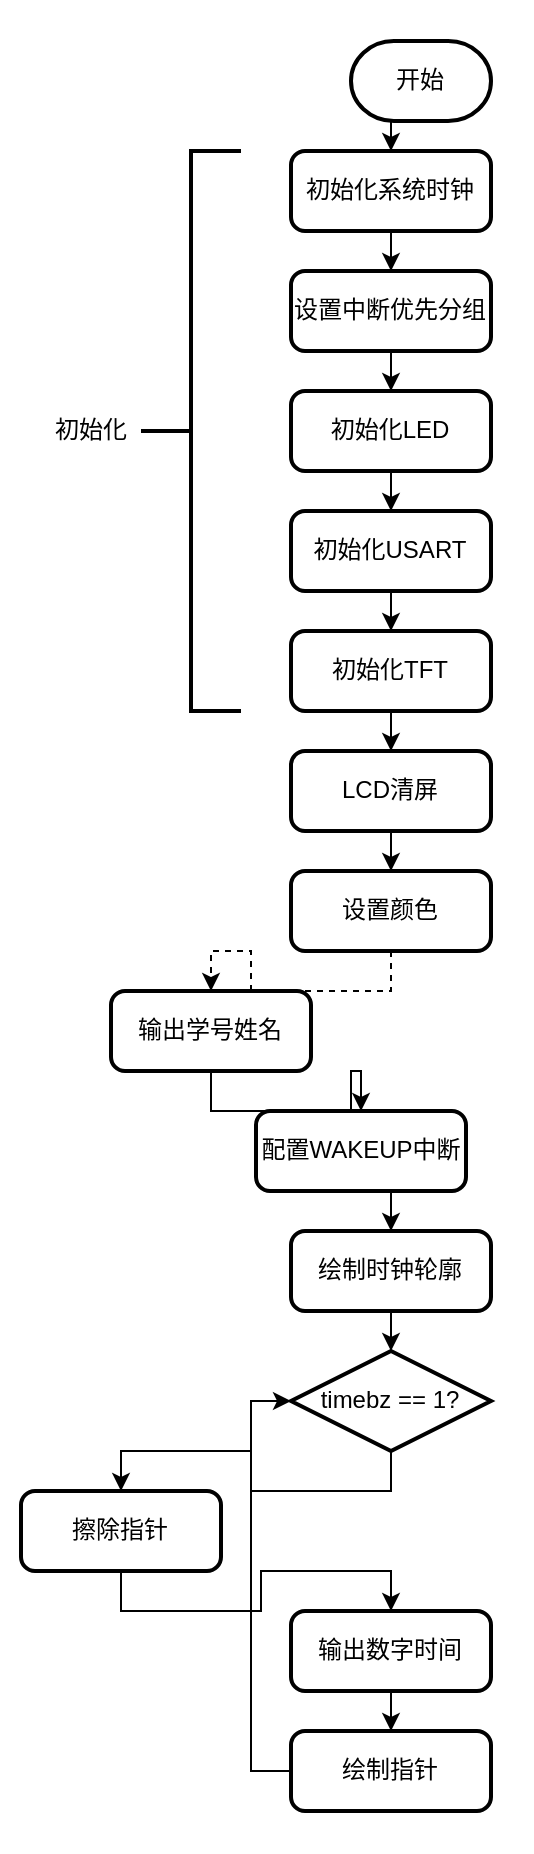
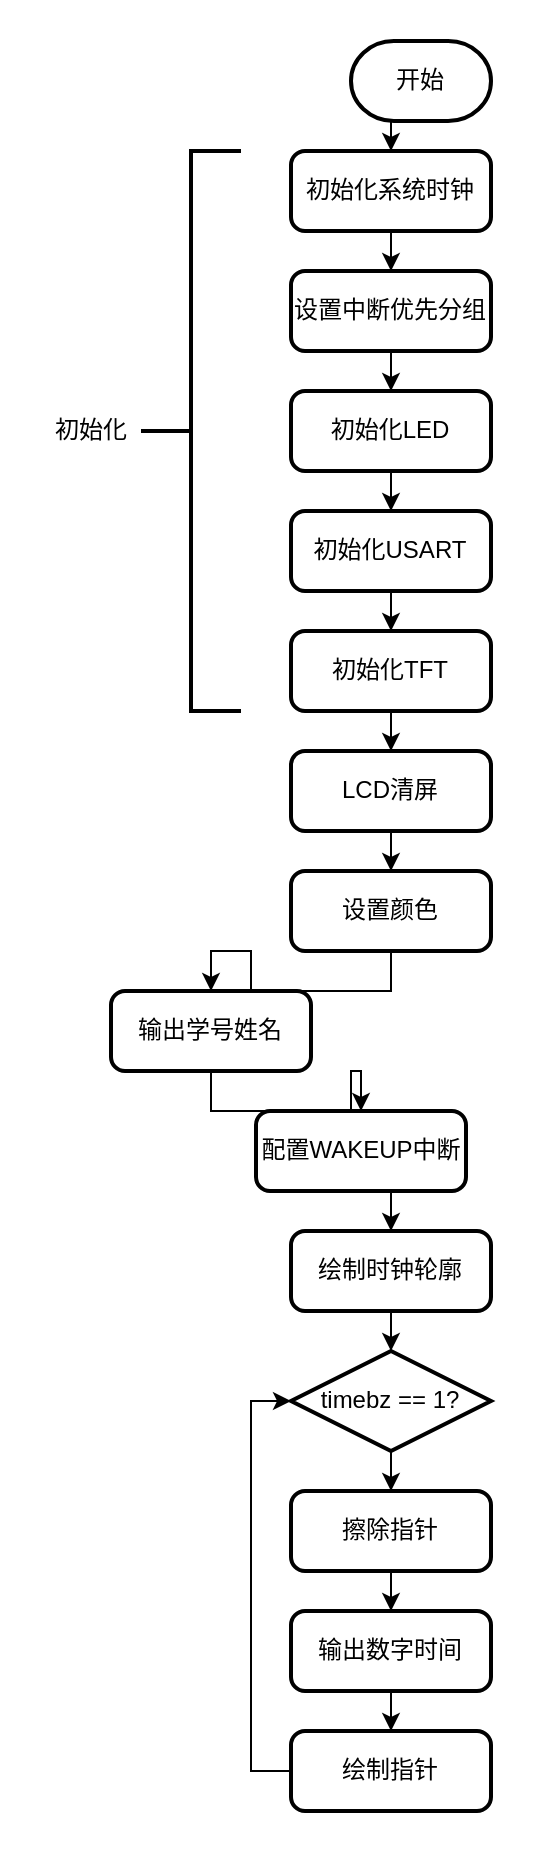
edge "设置颜色" -> "输出学号姓名": style dashed -> solid
node "擦除指针": moved (121, 1531) -> (391, 1531)
